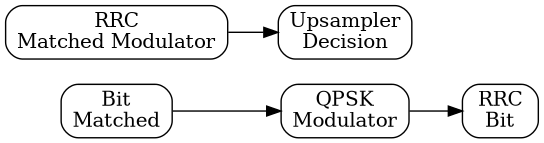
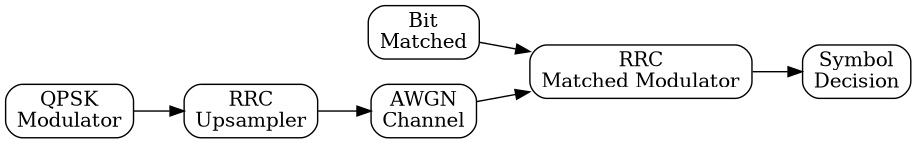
node "Upsampler Decision": label "Upsampler Decision" -> "Symbol Decision"
edge "Bit Matched" -> "QPSK Modulator": now "Bit Matched" -> "RRC Matched Modulator"
node "AWGN Channel": added
node "RRC Bit": label "RRC Bit" -> "RRC Upsampler"
